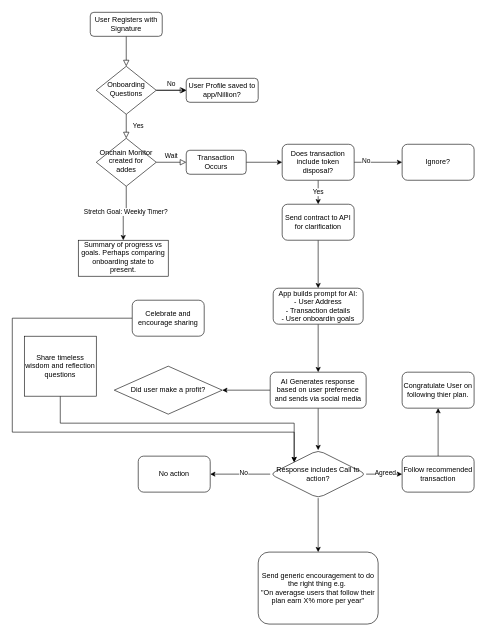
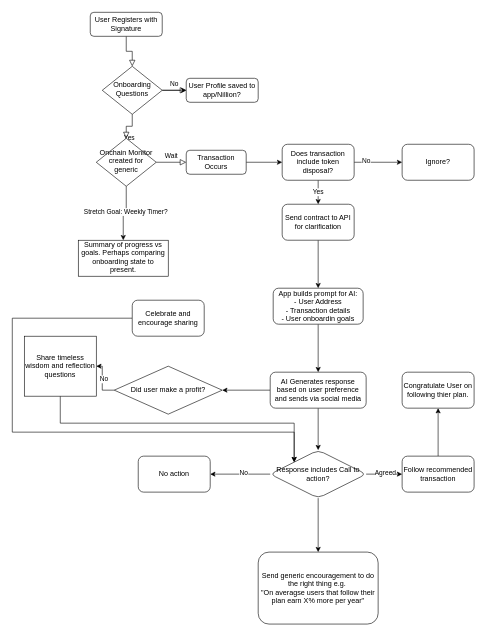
node "Onboarding Questions": moved (126, 90) -> (132, 90)
node "Onchain Monitor created for addes": label "Onchain Monitor created for addes" -> "Onchain Monitor created for generic"
edge "Did user make a profit?" -> "Share timeless wisdom and reflection questions": added, label "No"
